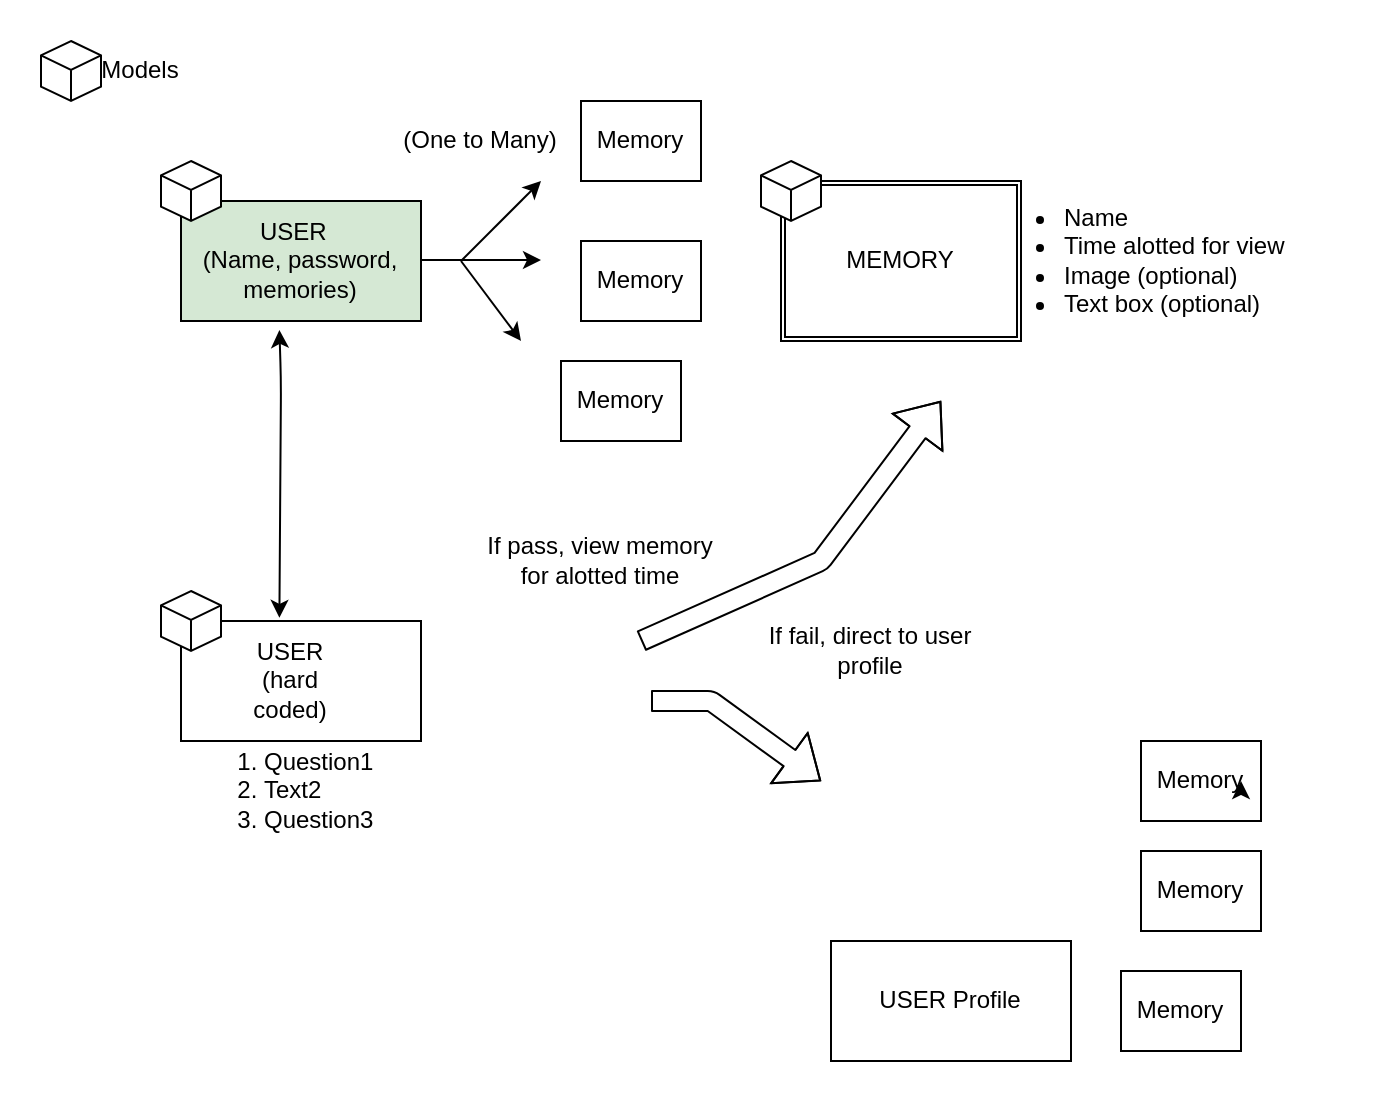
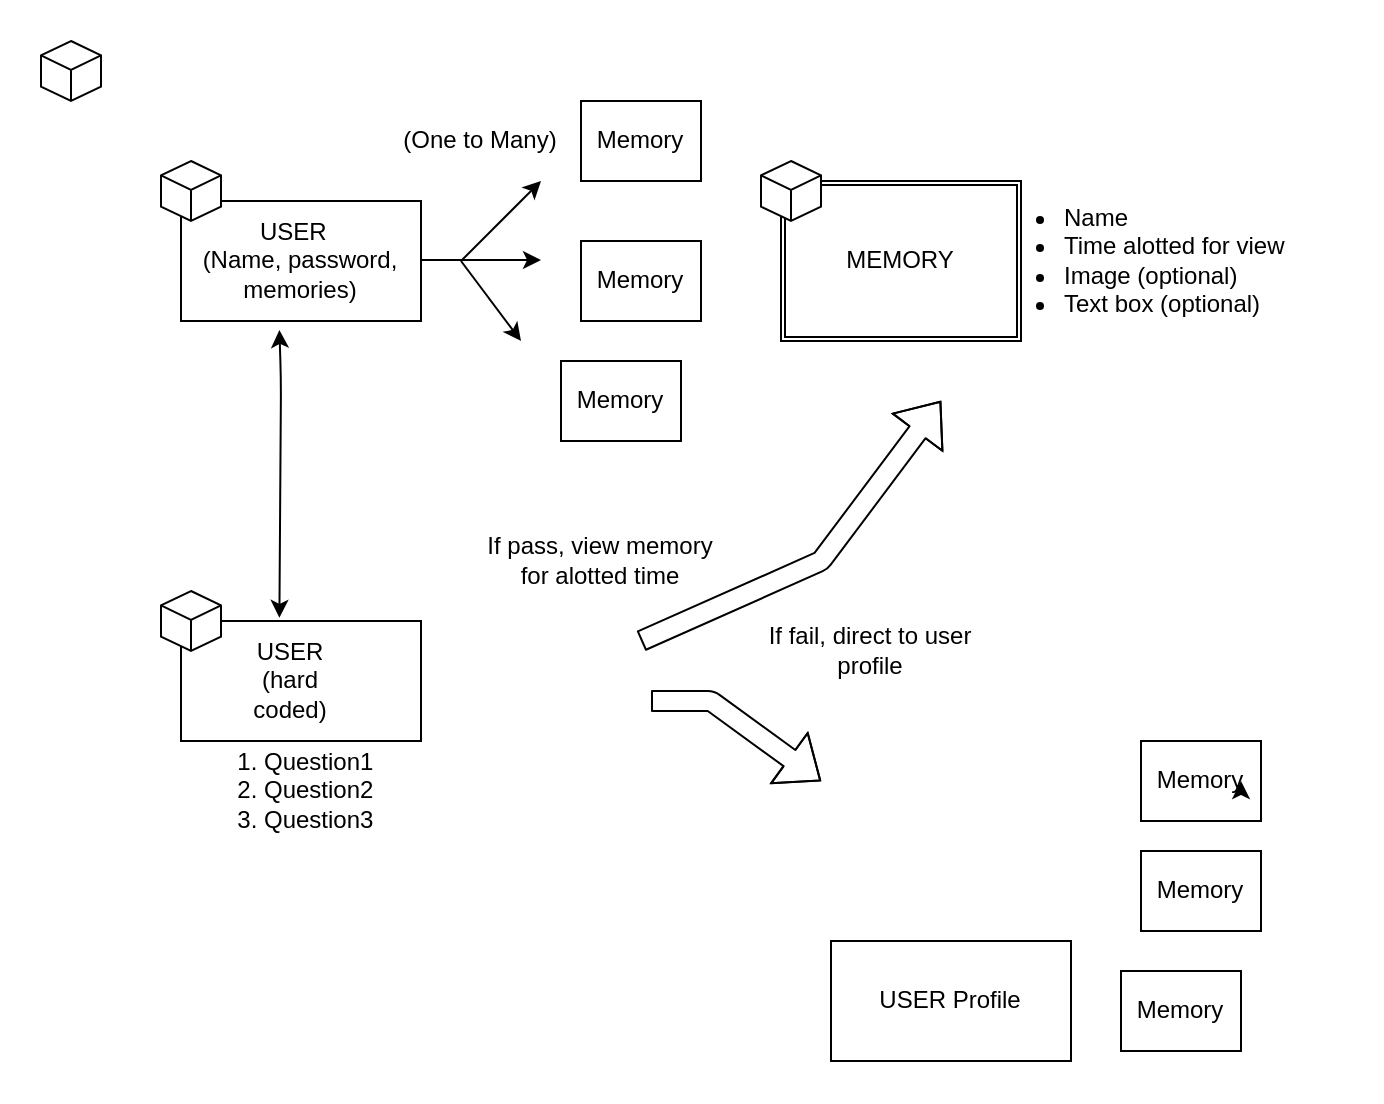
node "Models": removed
node "USER (Name, password, memories)": fillcolor #d5e8d4 -> #ffffff
node "Question1 Text2 Question3": label "Question1 Text2 Question3" -> "Question1 Question2 Question3"
